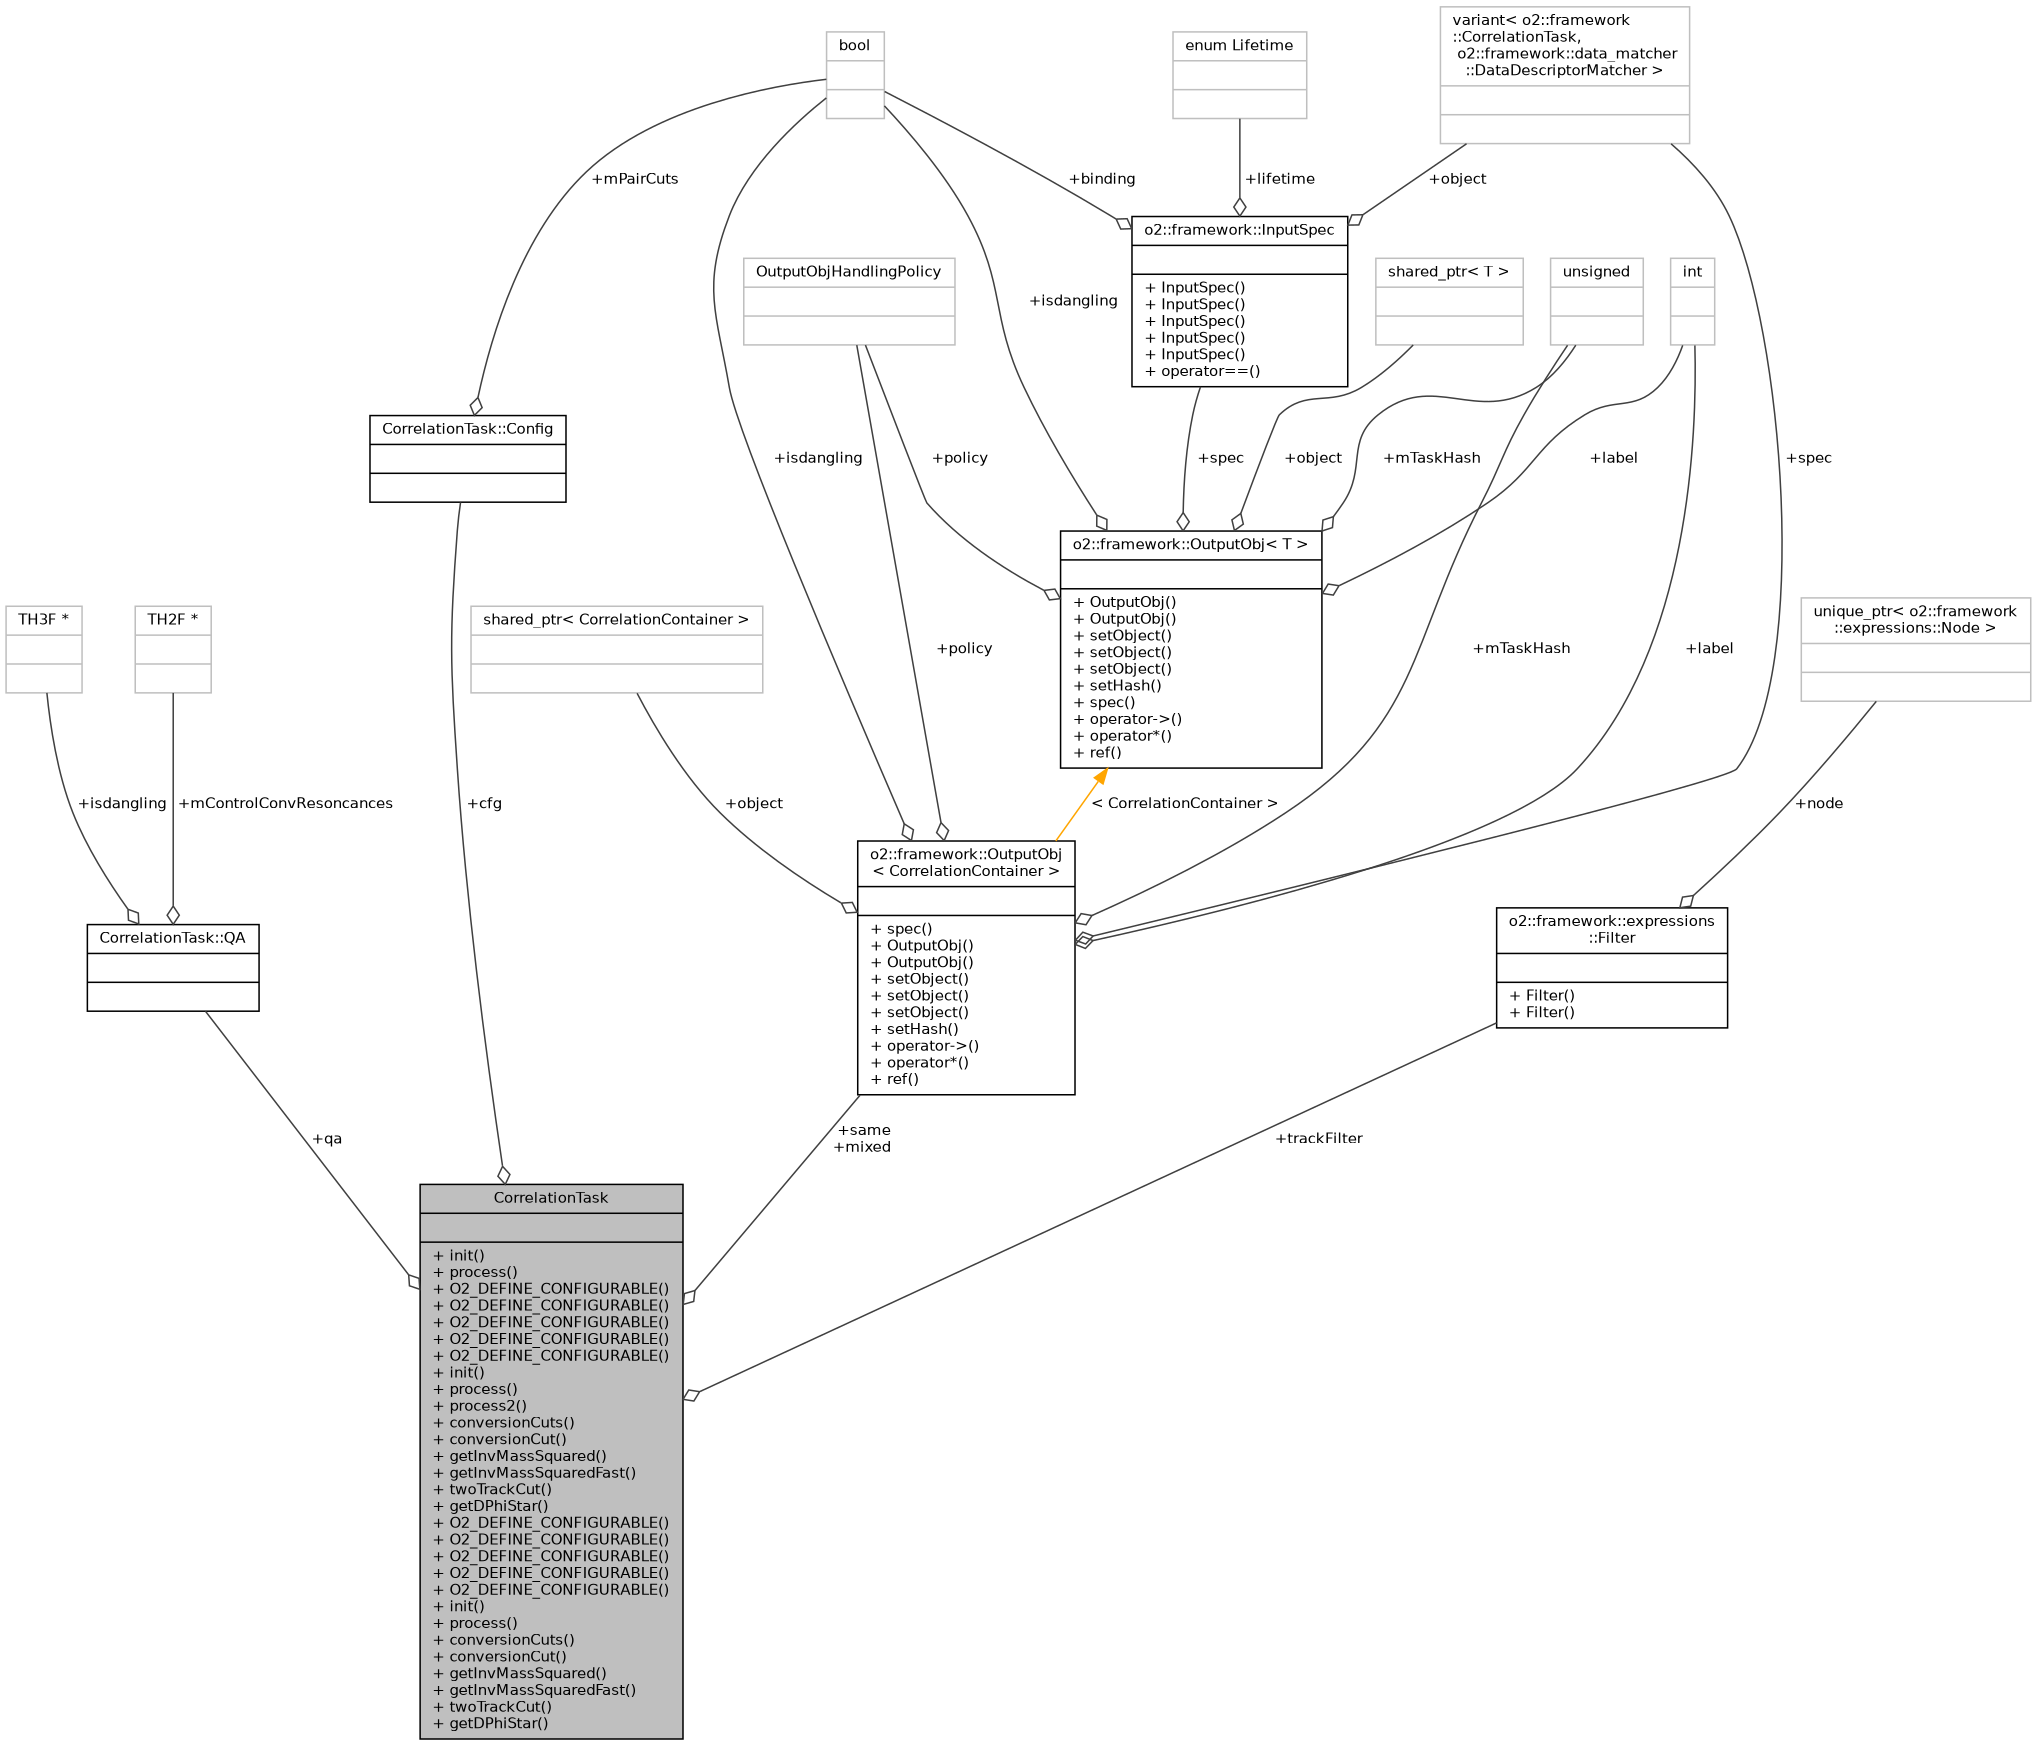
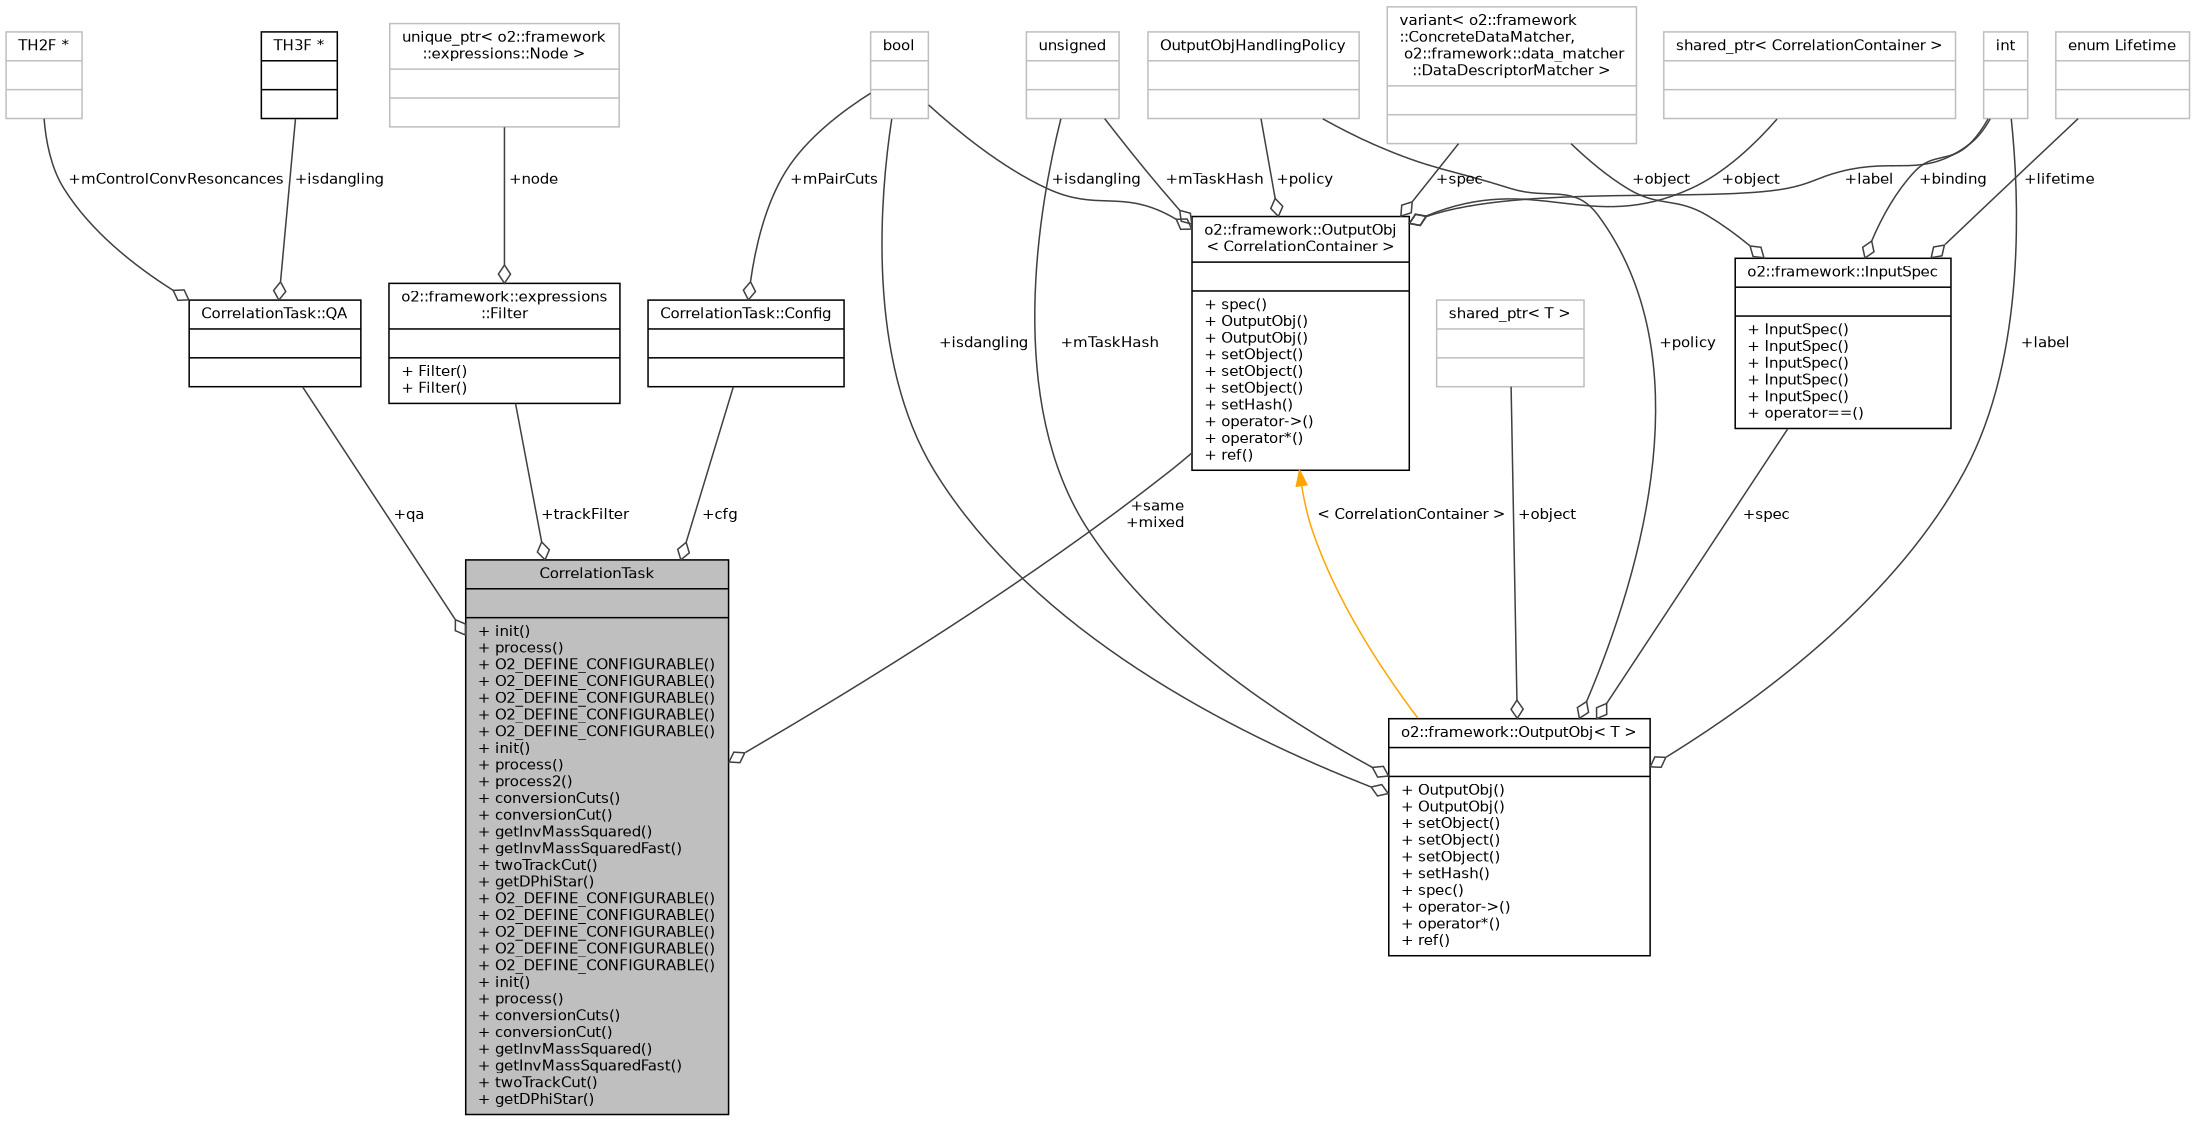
node "variant< o2::framework": text "::CorrelationTask," -> "::ConcreteDataMatcher,"
edge "bool" -> "o2::framework::InputSpec": now "int" -> "o2::framework::InputSpec"
node "TH3F *": color grey75 -> black
edge "o2::framework::OutputObj" -> "o2::framework::OutputObj< T >": reversed
